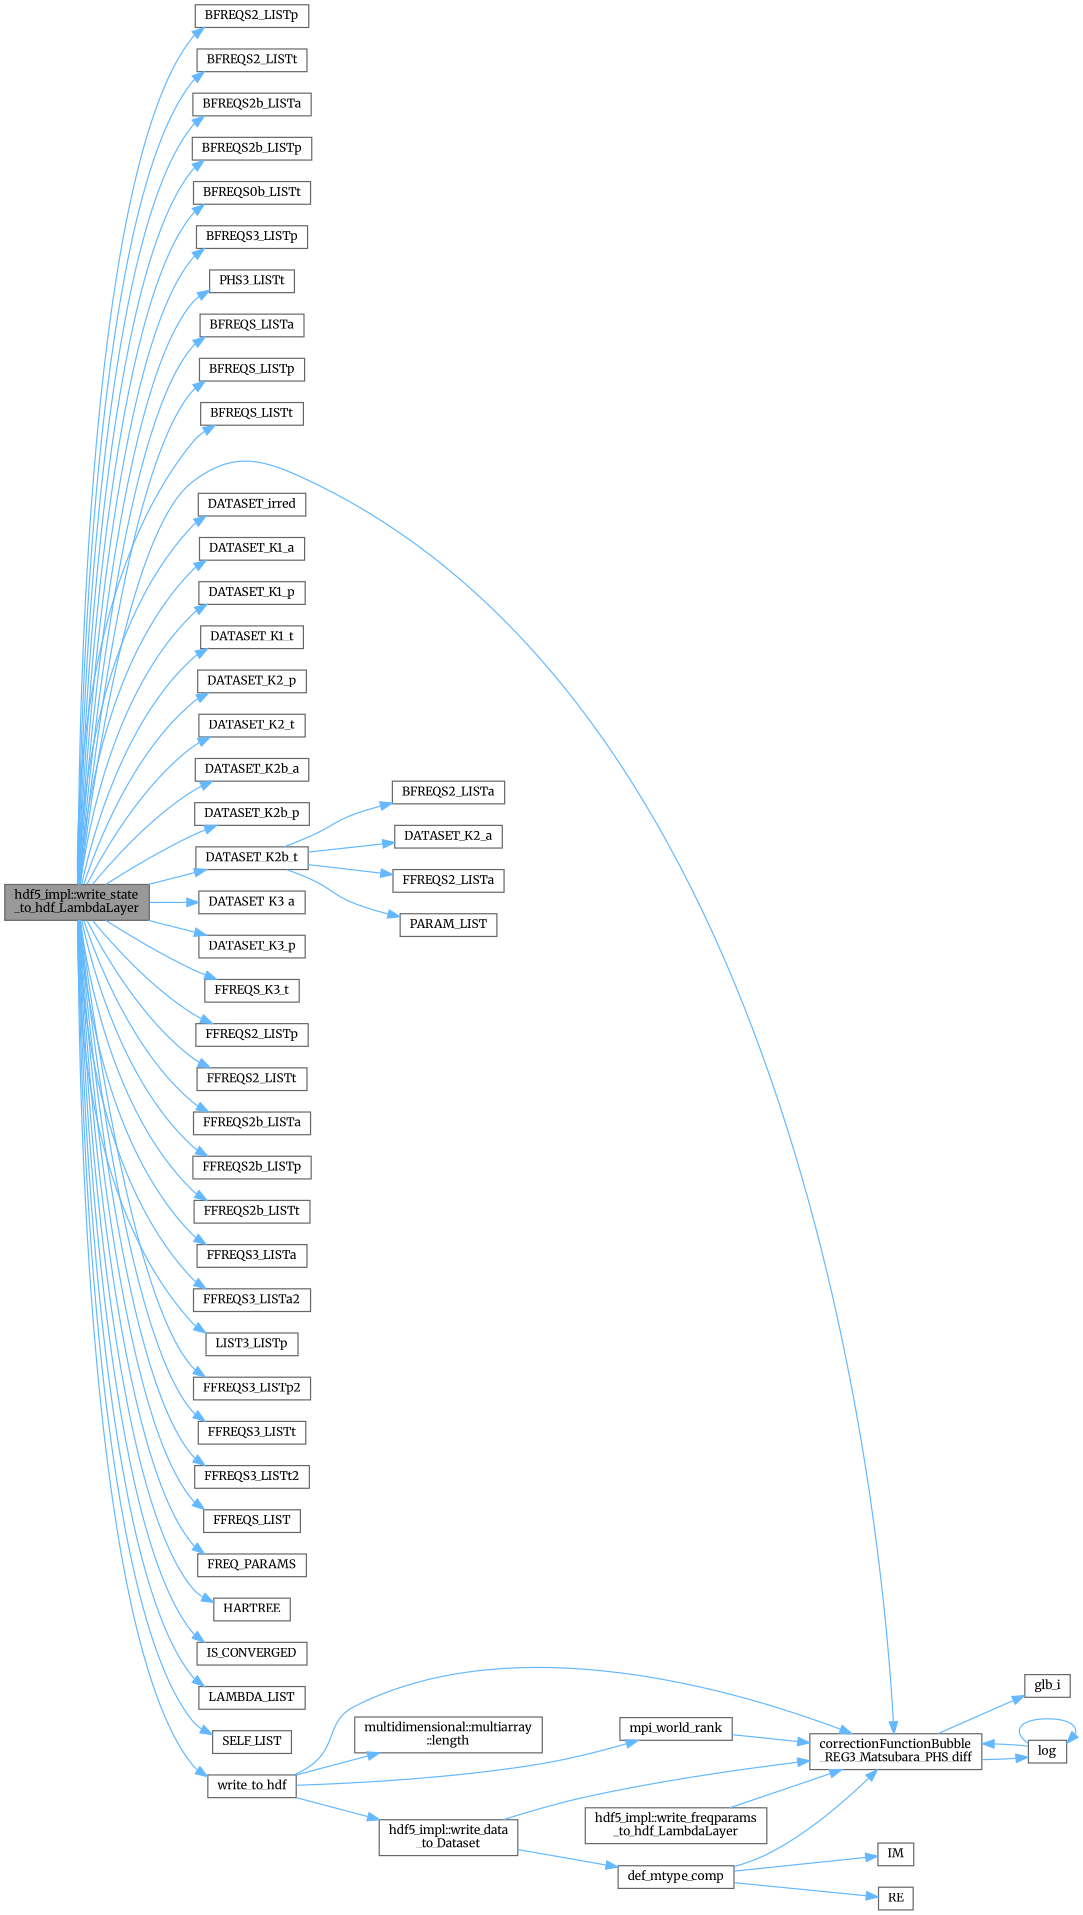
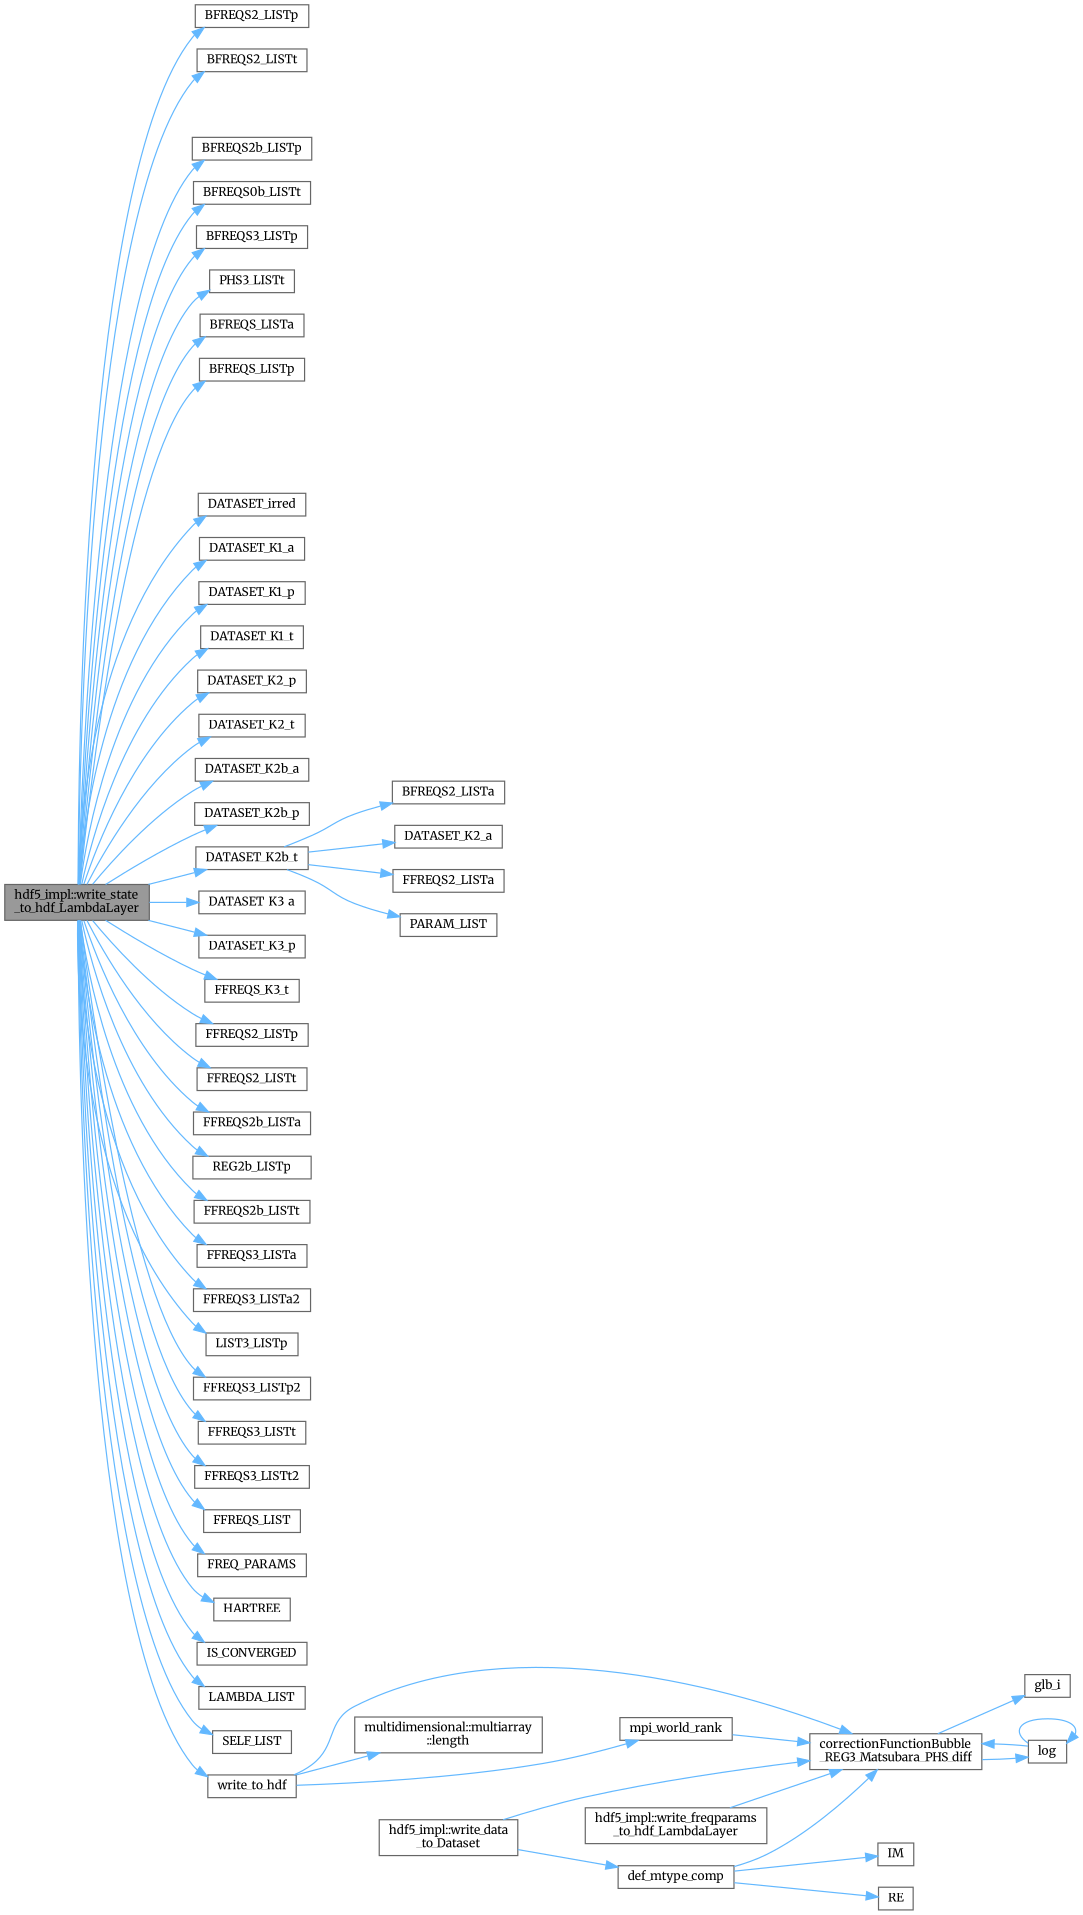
node "BFREQS2b_LISTa": removed
node "BFREQS_LISTt": removed
edge "hdf5_impl::write_state _to_hdf_LambdaLayer" -> "correctionFunctionBubble _REG3_Matsubara_PHS_diff": removed
node "FFREQS2b_LISTp": label "FFREQS2b_LISTp" -> "REG2b_LISTp"
edge "write_to_hdf" -> "hdf5_impl::write_data _to_Dataset": removed
